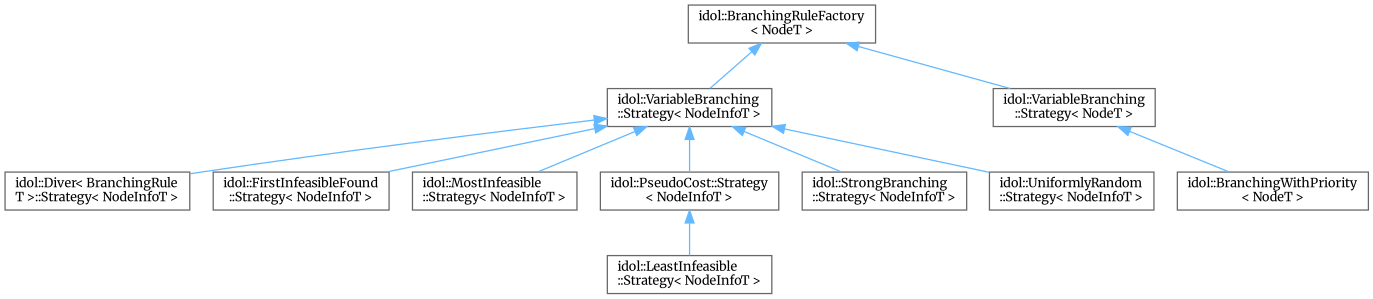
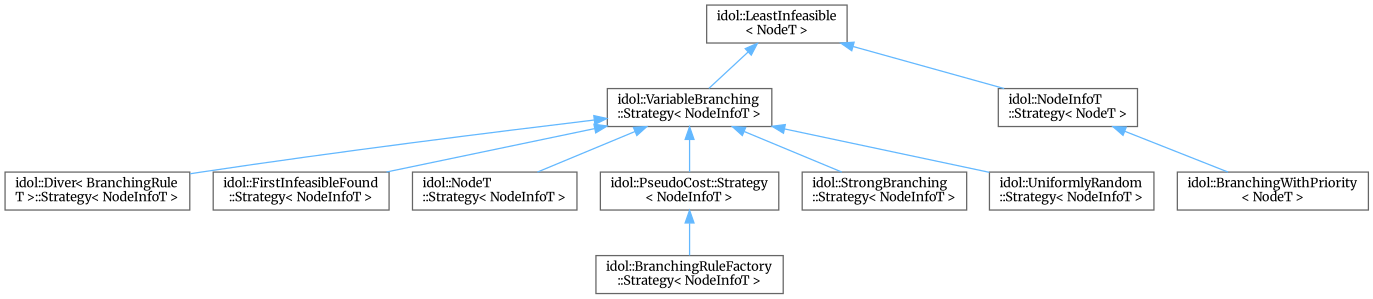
node "idol::BranchingRuleFactory < NodeT >": label "idol::BranchingRuleFactory < NodeT >" -> "idol::LeastInfeasible < NodeT >"
node "idol::VariableBranching ::Strategy< NodeT >": label "idol::VariableBranching ::Strategy< NodeT >" -> "idol::NodeInfoT ::Strategy< NodeT >"
node "idol::MostInfeasible ::Strategy< NodeInfoT >": label "idol::MostInfeasible ::Strategy< NodeInfoT >" -> "idol::NodeT ::Strategy< NodeInfoT >"
node "idol::LeastInfeasible ::Strategy< NodeInfoT >": label "idol::LeastInfeasible ::Strategy< NodeInfoT >" -> "idol::BranchingRuleFactory ::Strategy< NodeInfoT >"
